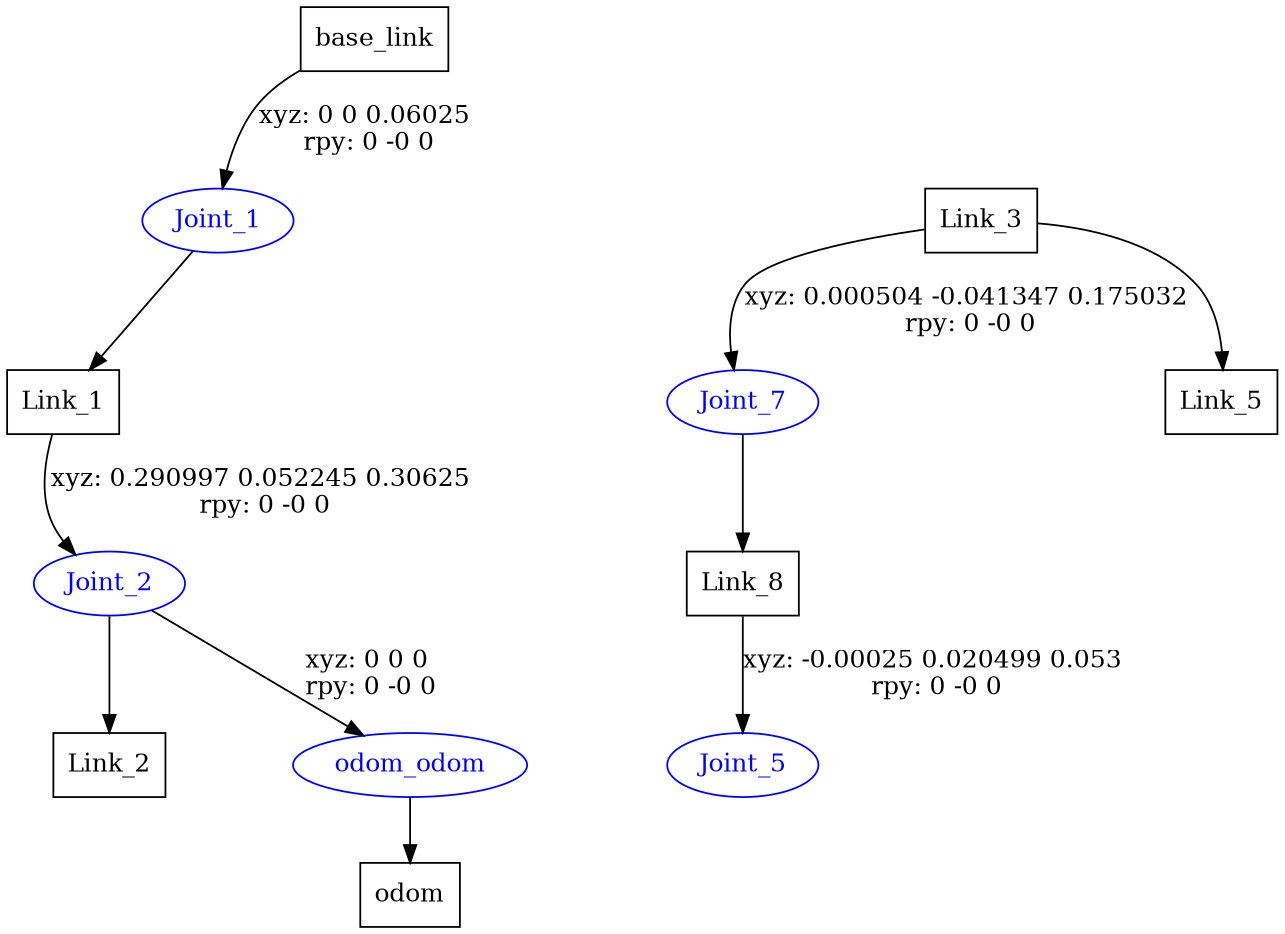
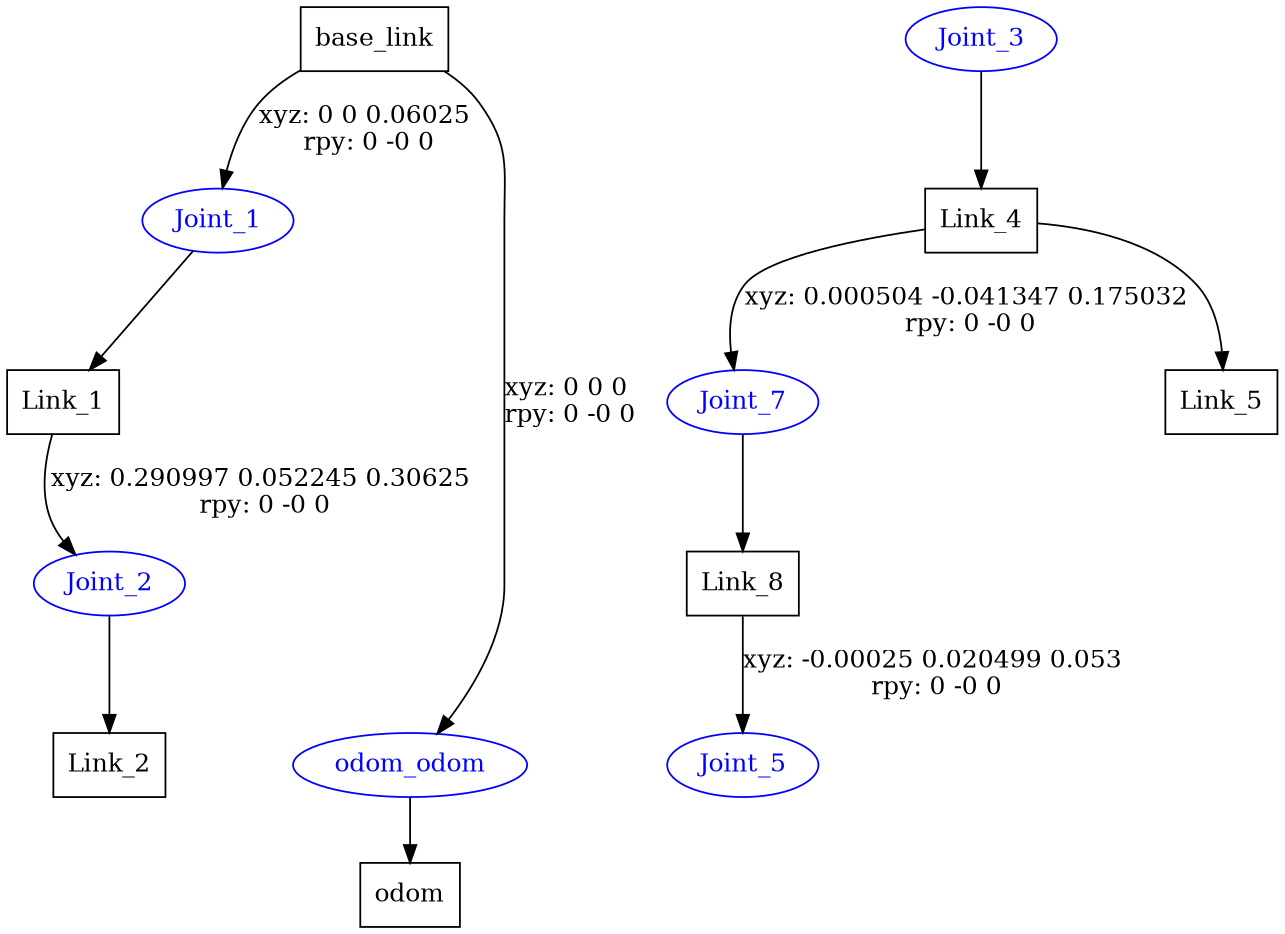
node "Joint_3": added
node "Link_3": label "Link_3" -> "Link_4"
edge "Joint_2" -> "odom_odom": now "base_link" -> "odom_odom"
